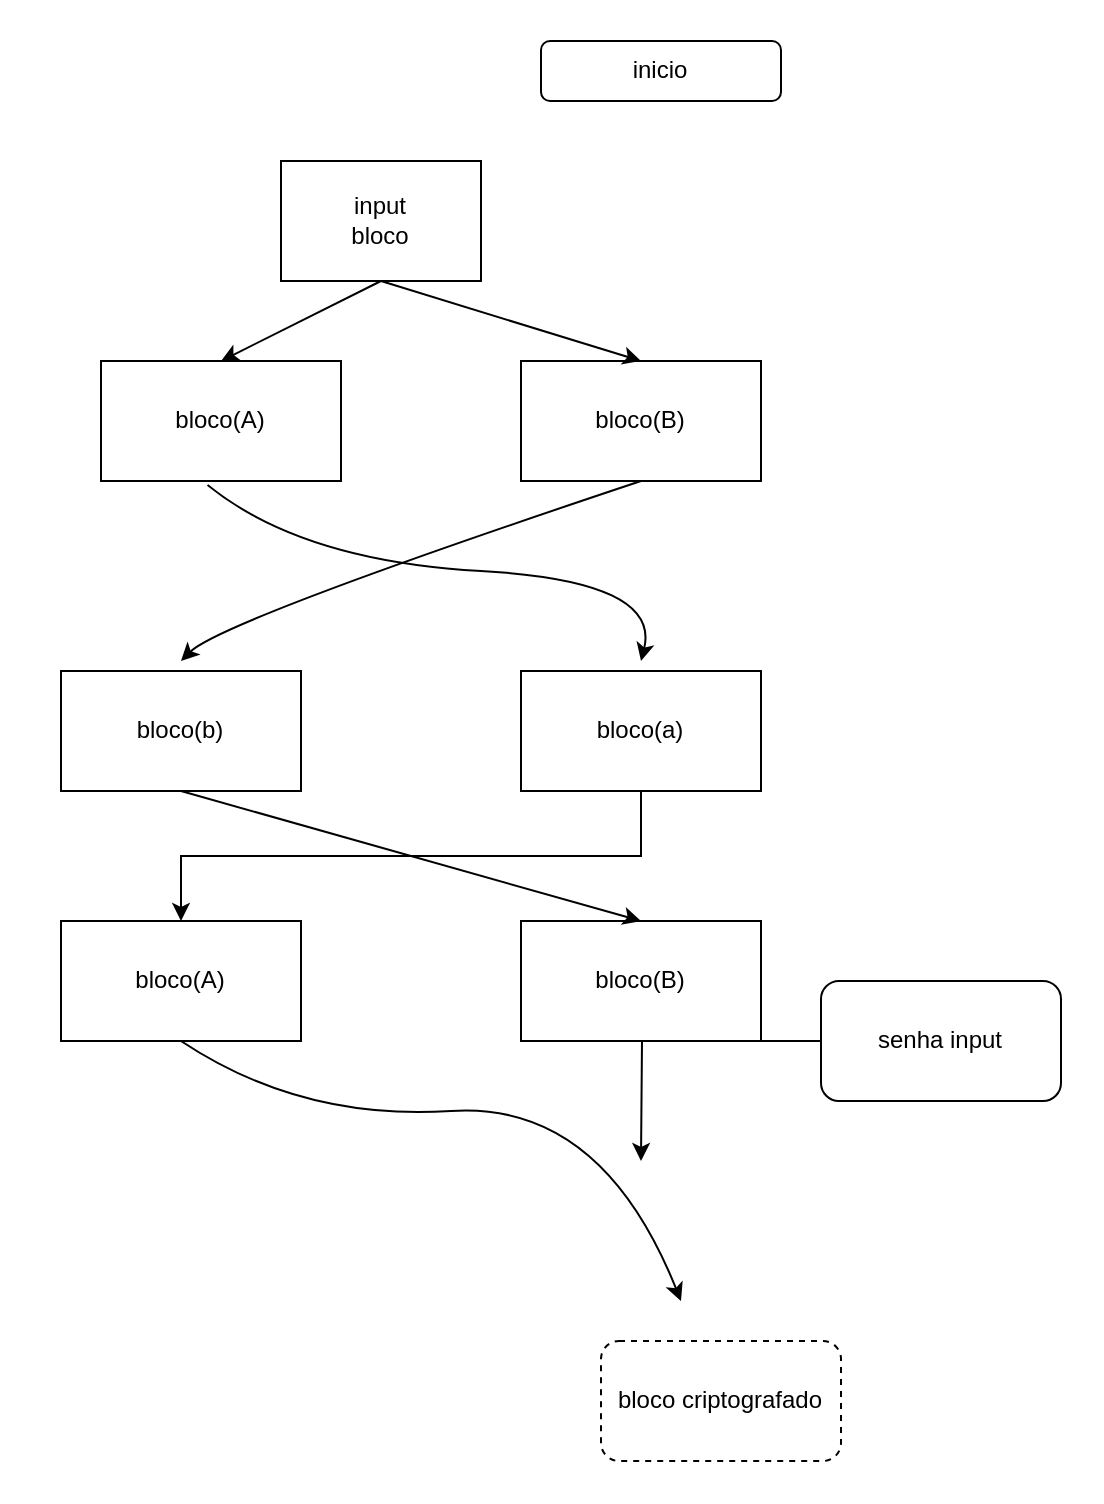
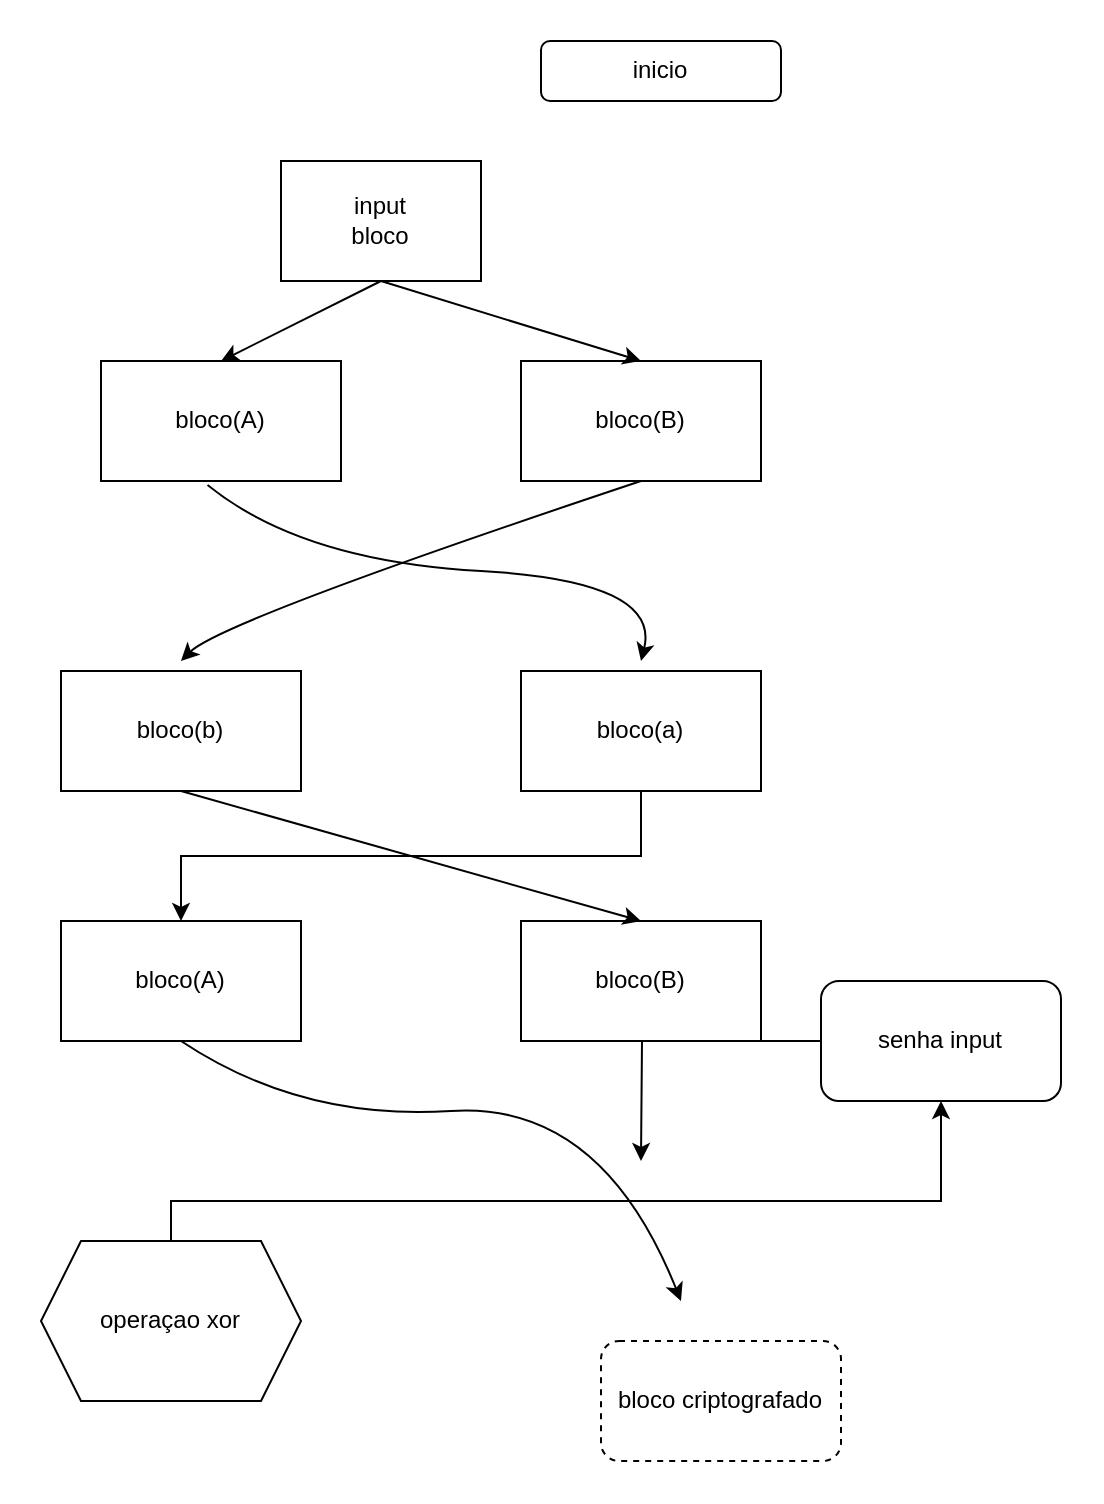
edge "operaçao xor" -> "senha input": added
node "operaçao xor": added
